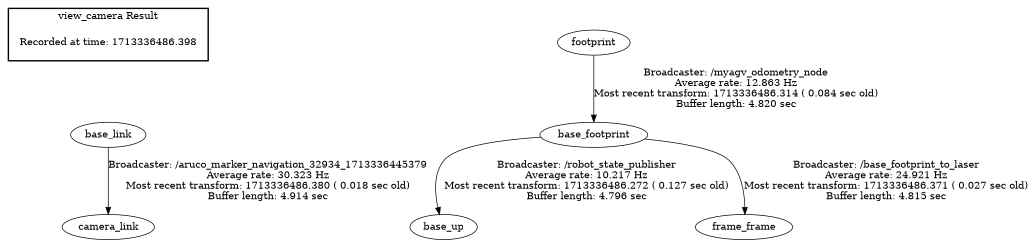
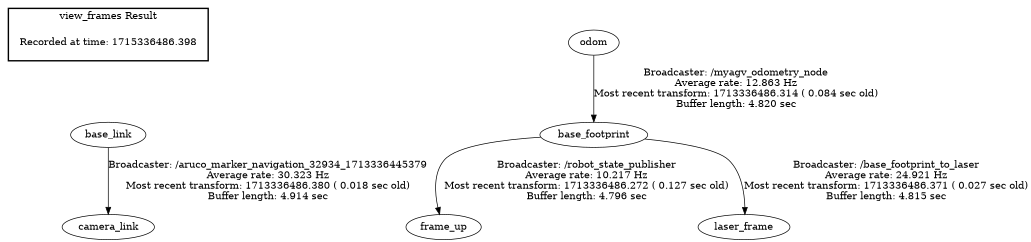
cluster "view_camera Result": label "view_camera Result" -> "view_frames Result"
node "Recorded at time: 1713336486.398": label "Recorded at time: 1713336486.398" -> "Recorded at time: 1715336486.398"
node "footprint": label "footprint" -> "odom"
node "base_up": label "base_up" -> "frame_up"
node "frame_frame": label "frame_frame" -> "laser_frame"
